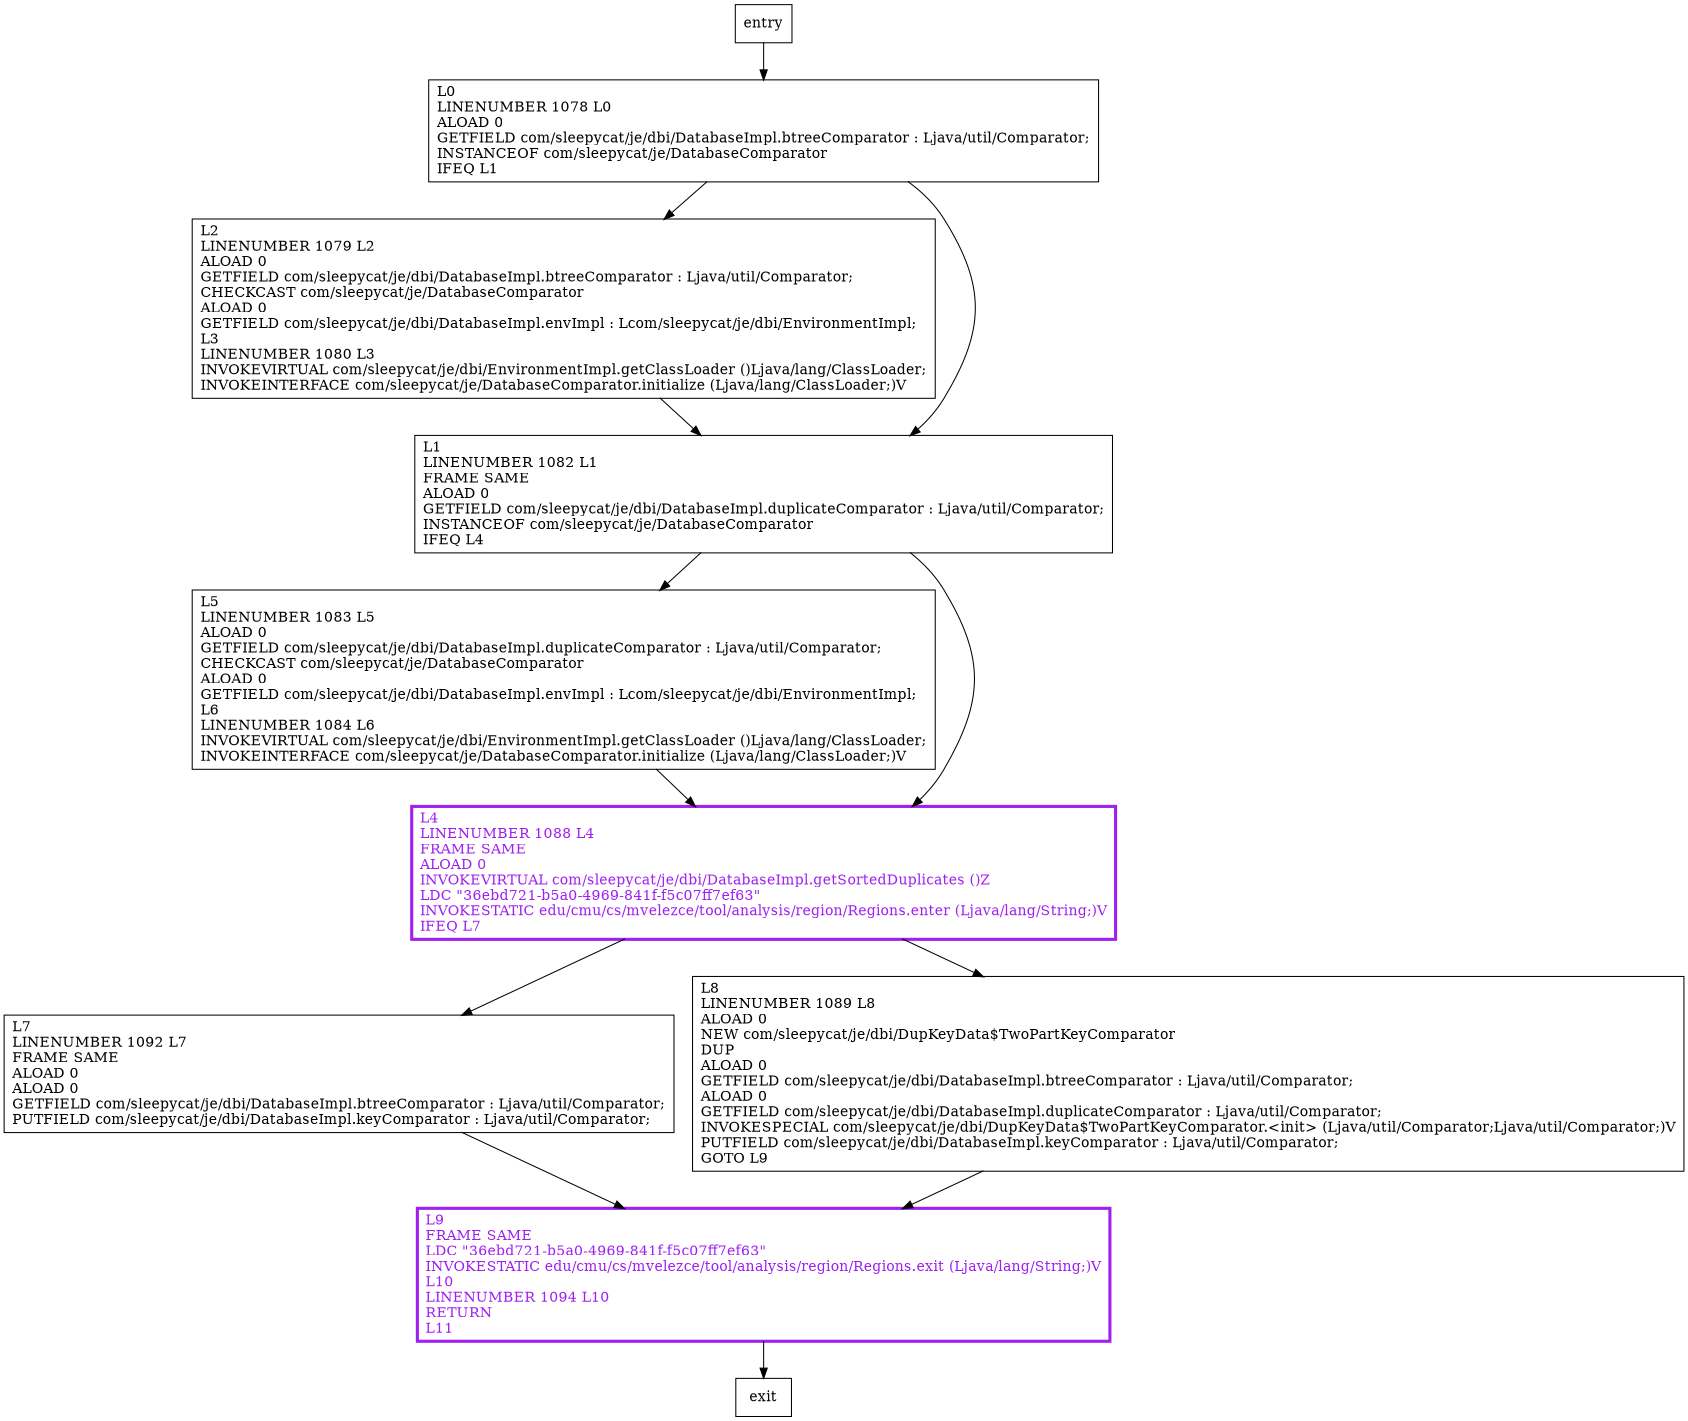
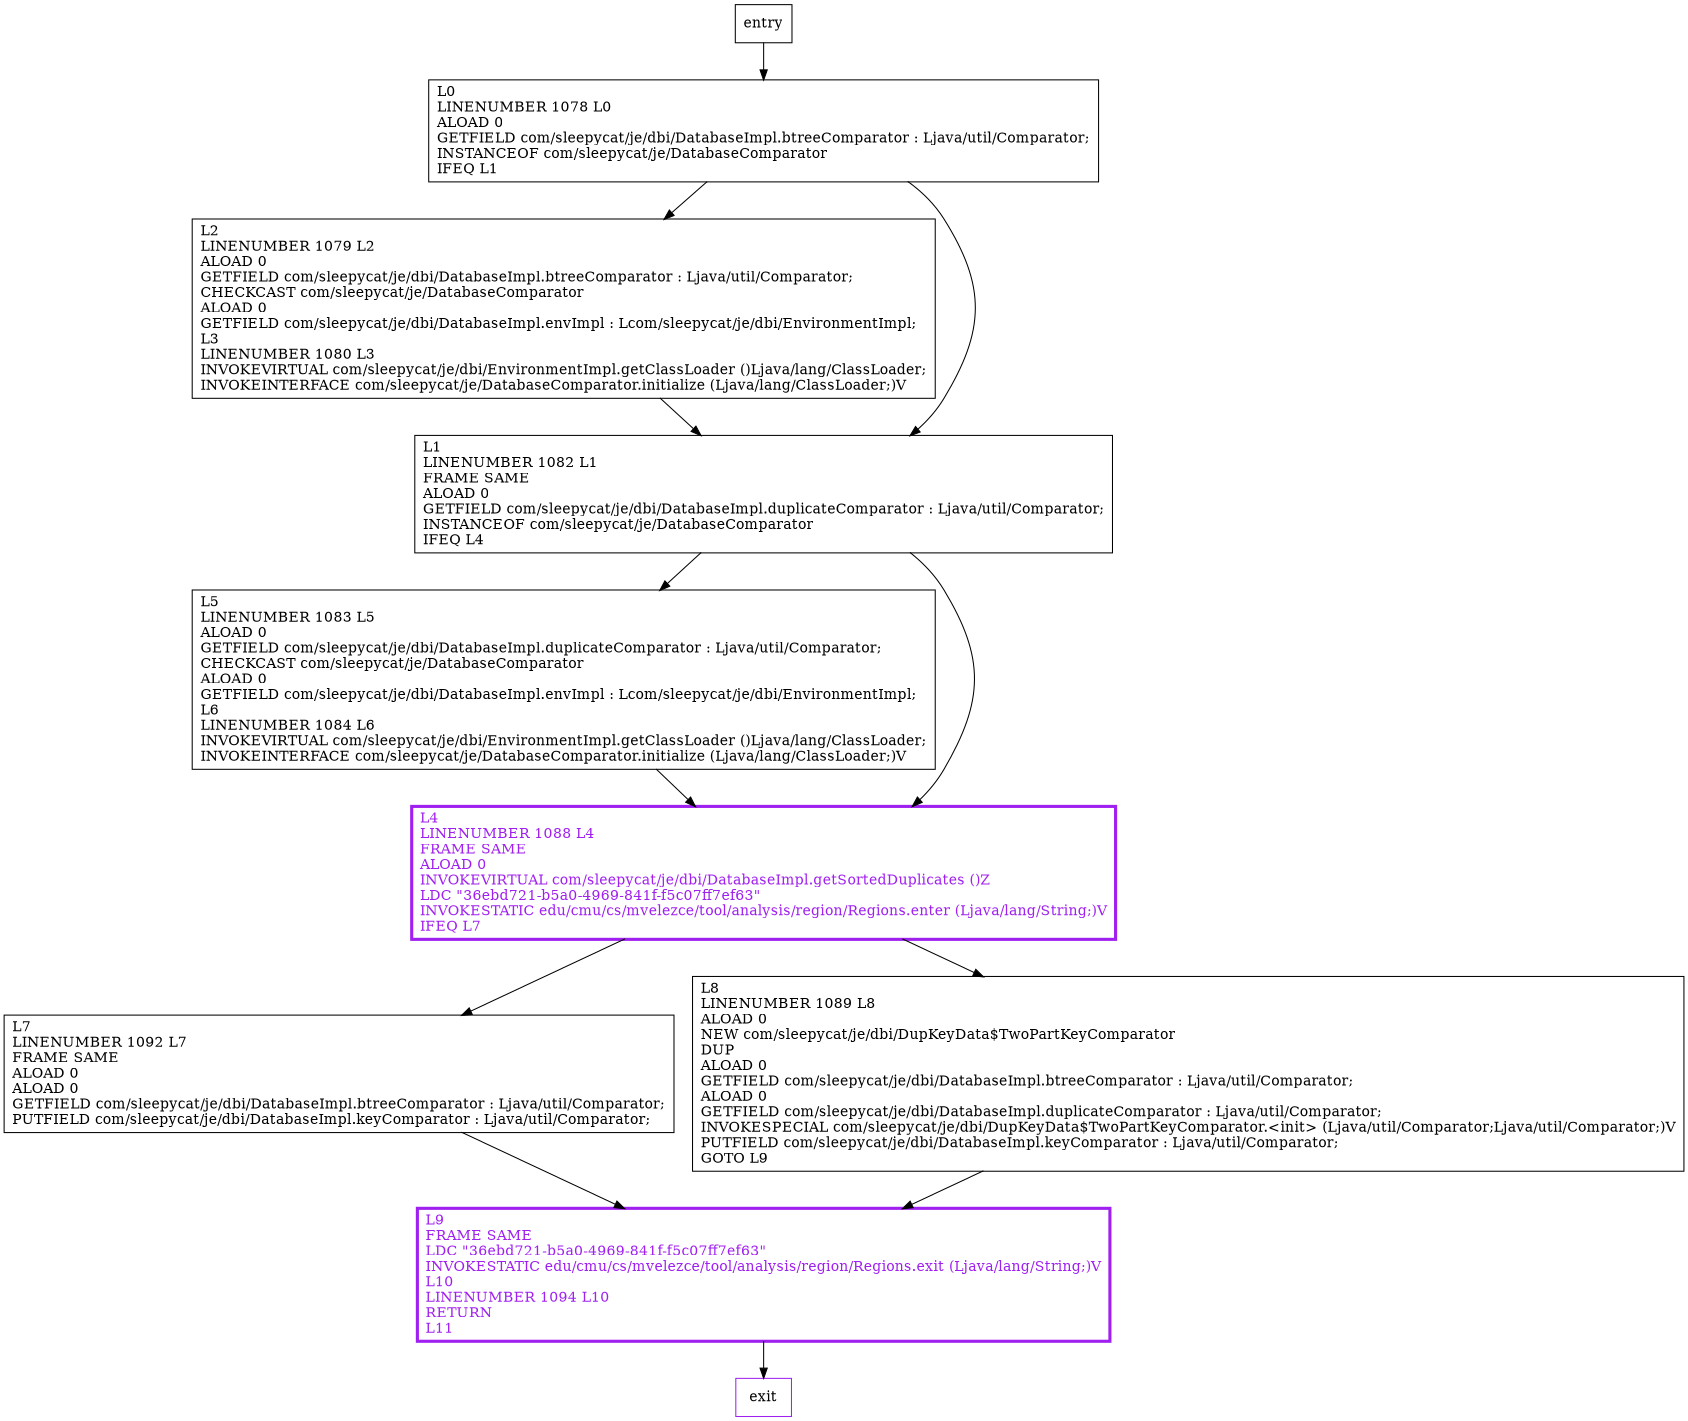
node "exit": color black -> purple
